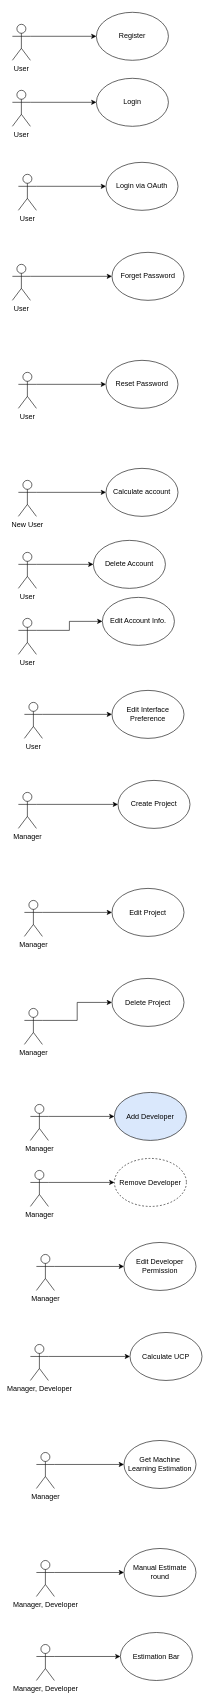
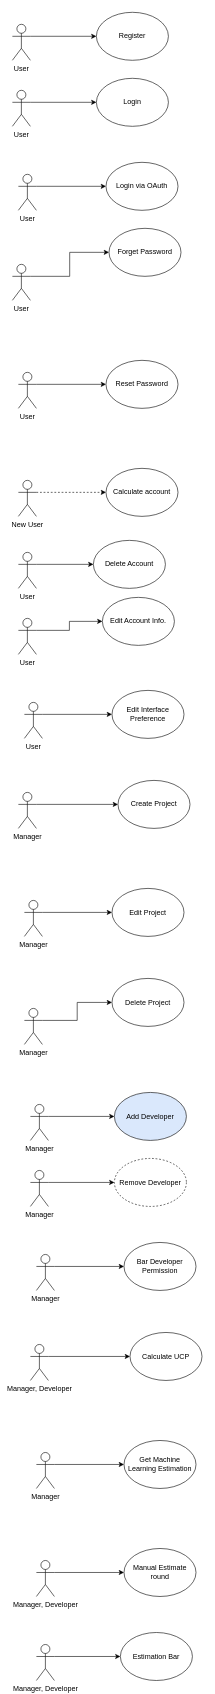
node "Forget Password": moved (148, 276) -> (145, 252)
edge "New User" -> "Calculate account": style solid -> dashed
node "Edit Developer Permission": label "Edit Developer Permission" -> "Bar Developer Permission"
